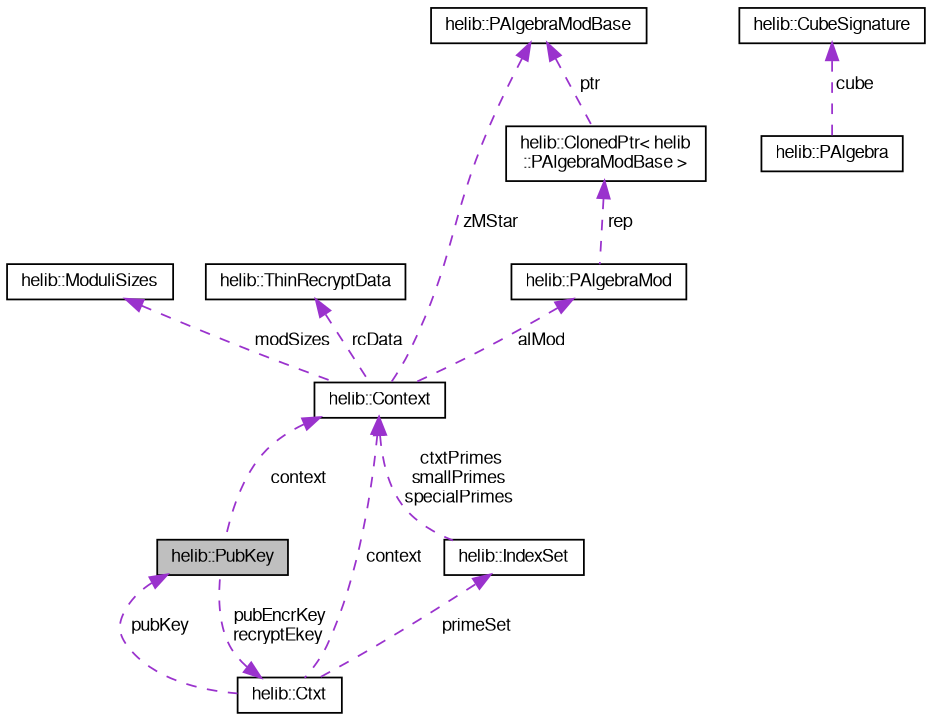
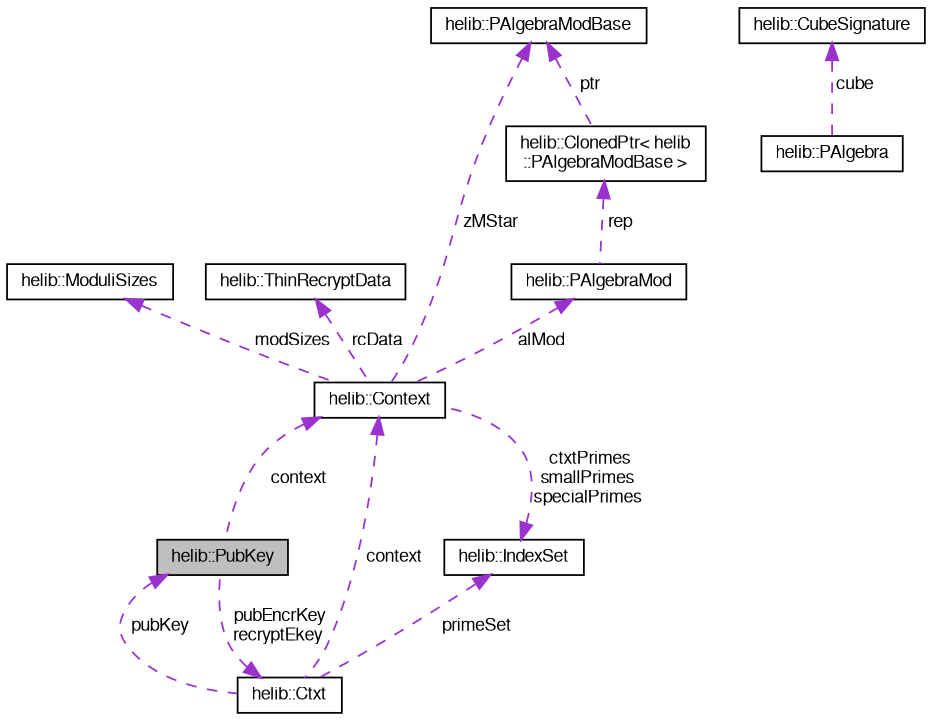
edge "helib::IndexSet" -> "helib::Context": reversed
